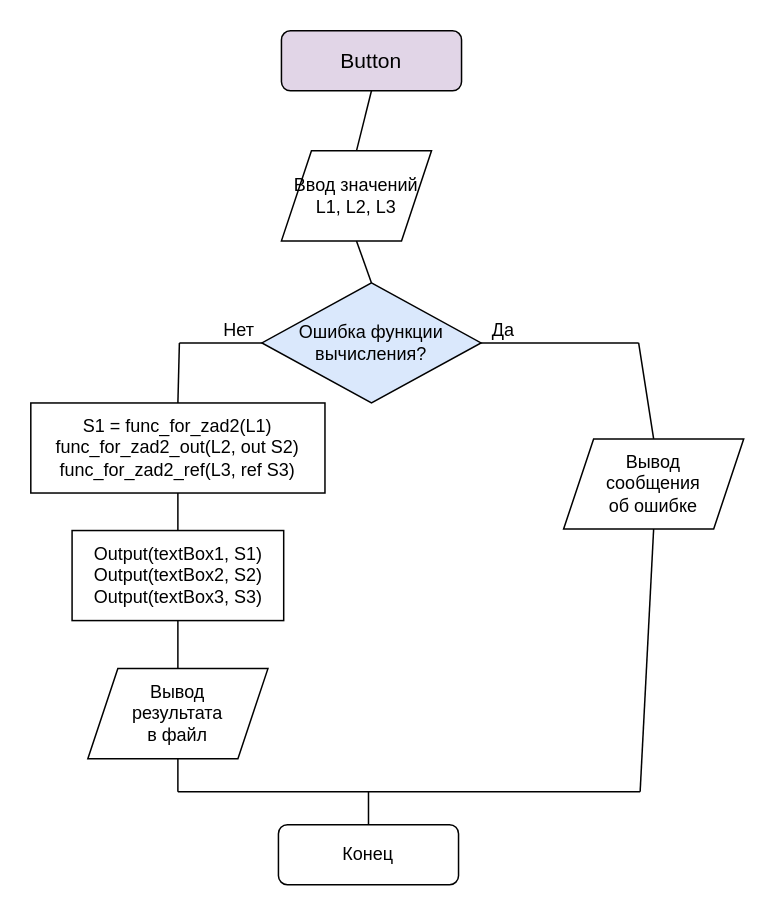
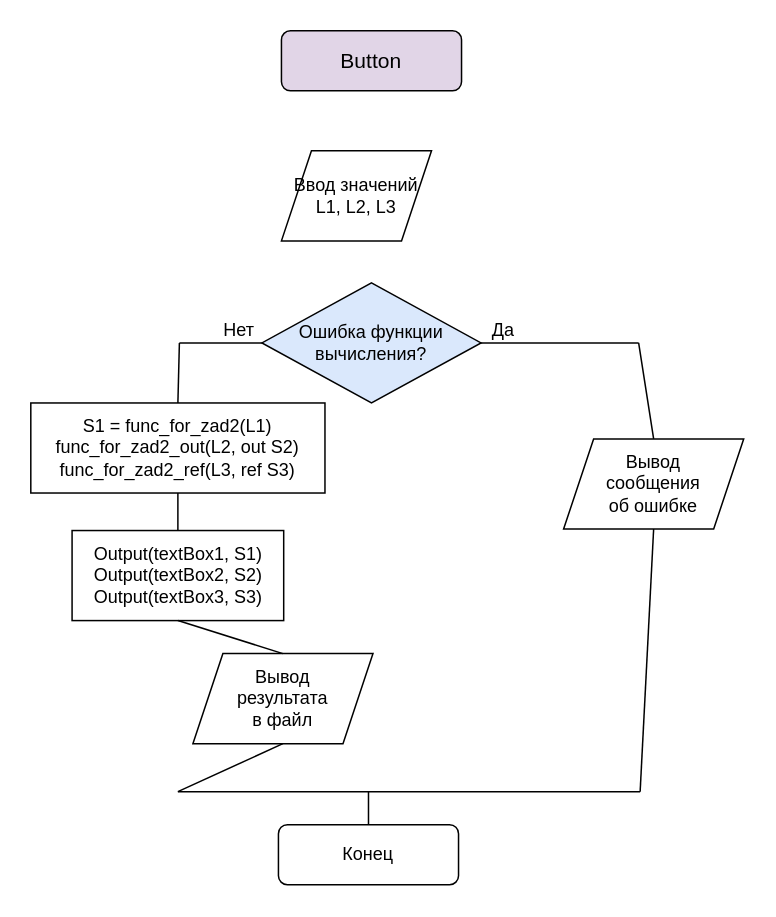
edge "Button" -- "Ввод значений L1, L2, L3": removed
edge "Ввод значений L1, L2, L3" -- "Ошибка функции вычисления?": removed
node "Вывод результата в файл": moved (178, 713) -> (283, 698)
